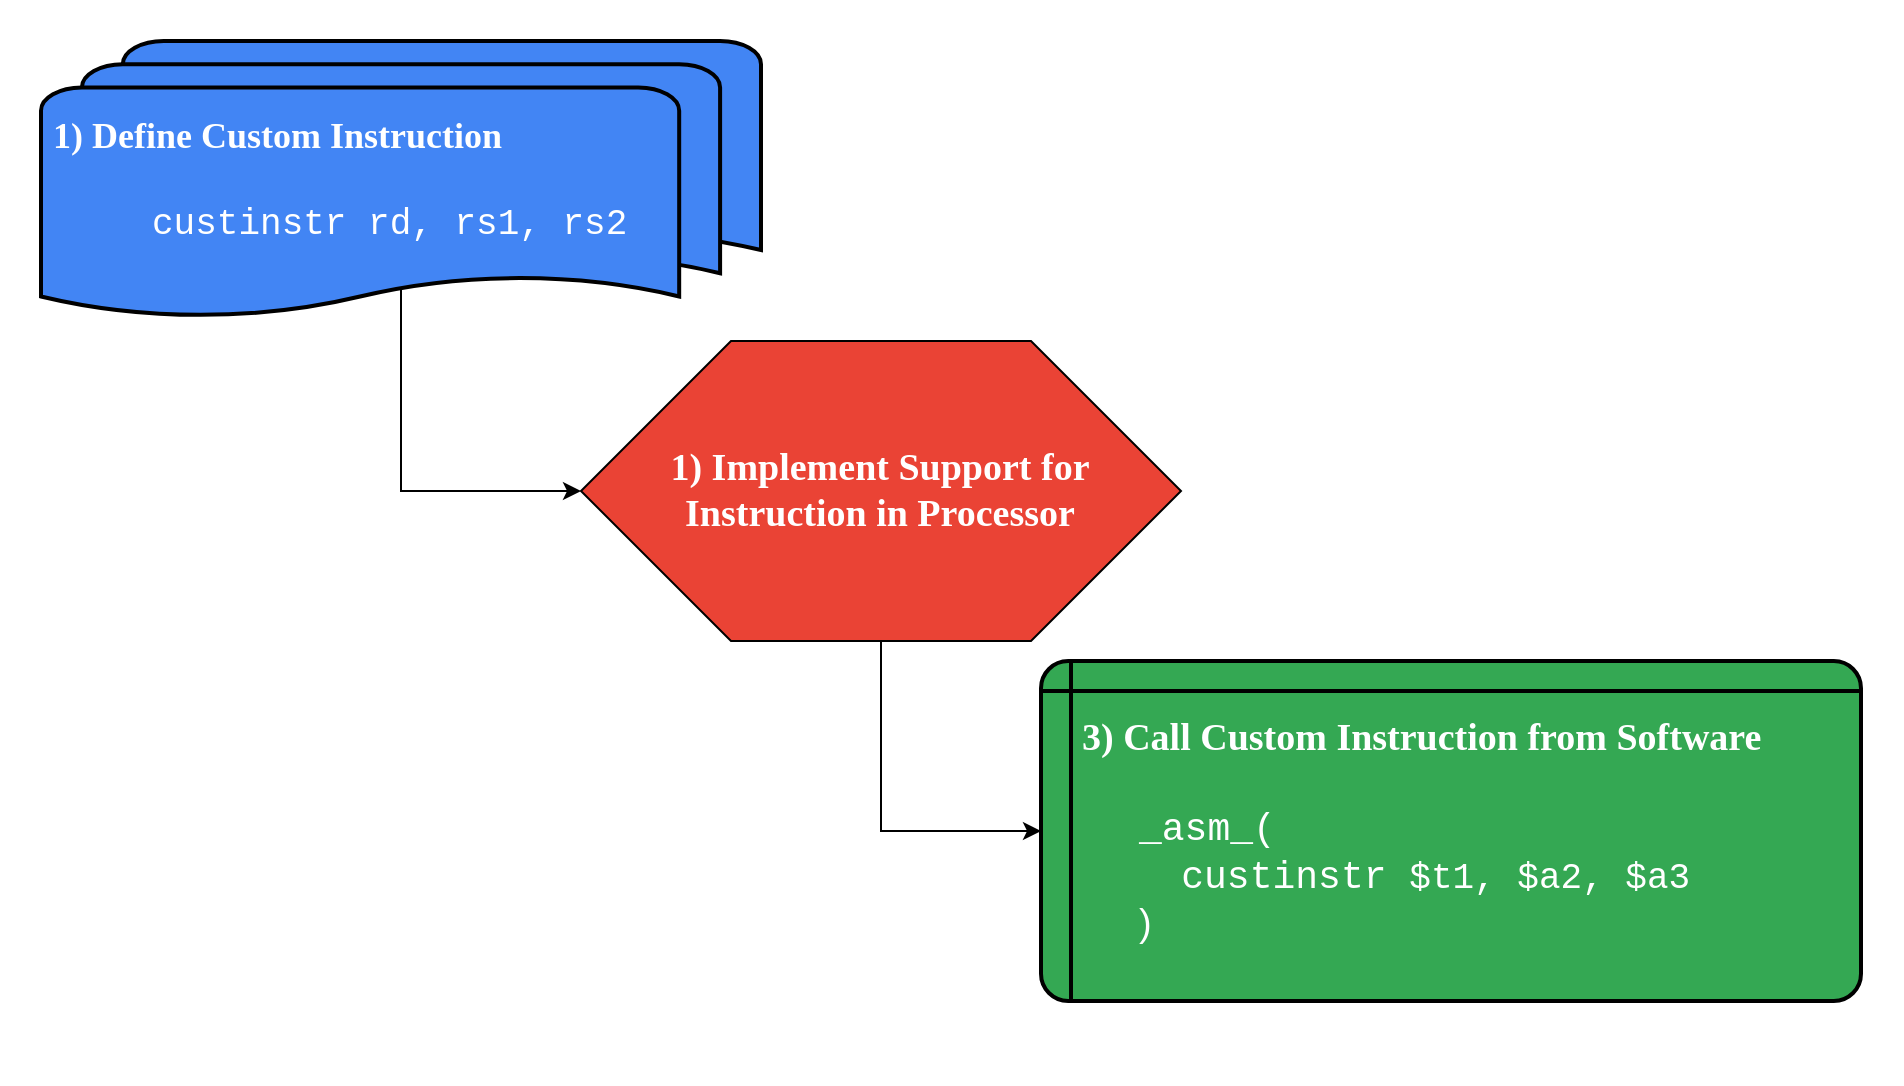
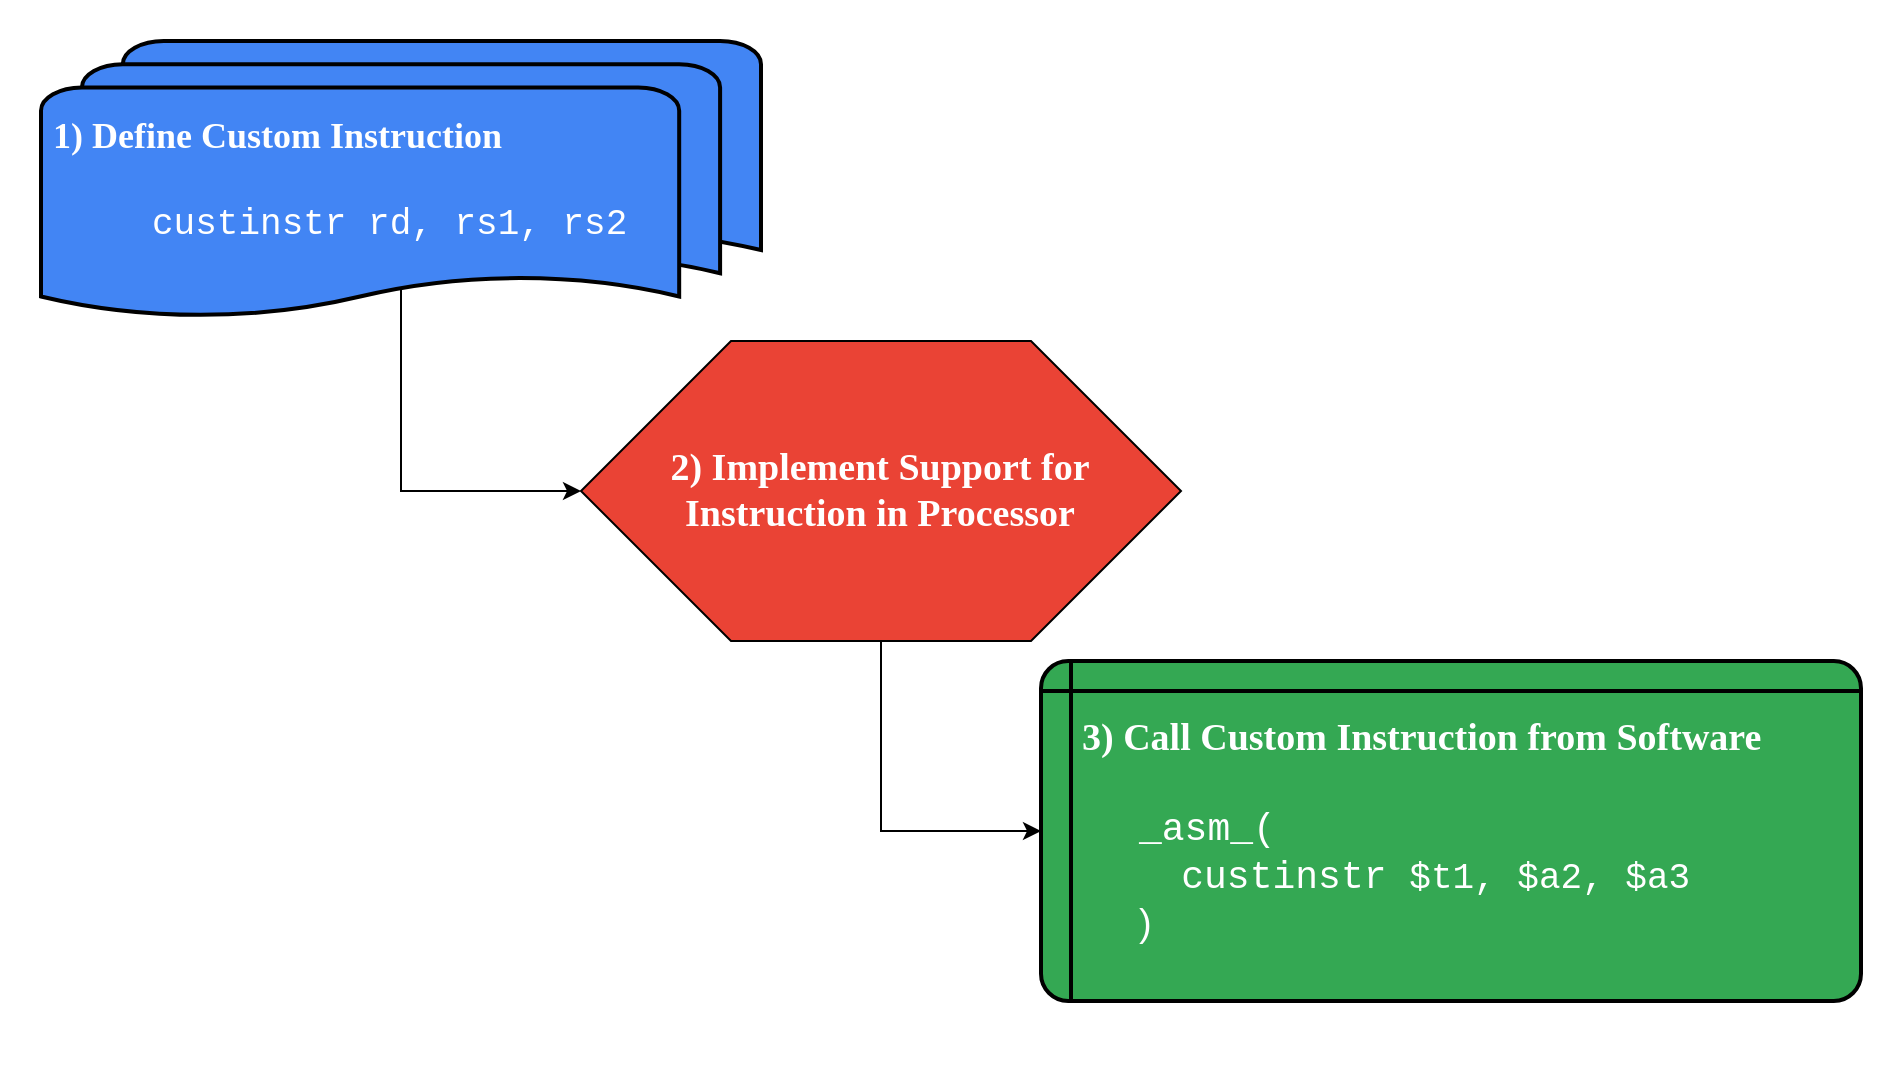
node "1) Implement Support for Instruction in Processor": label "1) Implement Support for Instruction in Processor" -> "2) Implement Support for Instruction in Processor"
